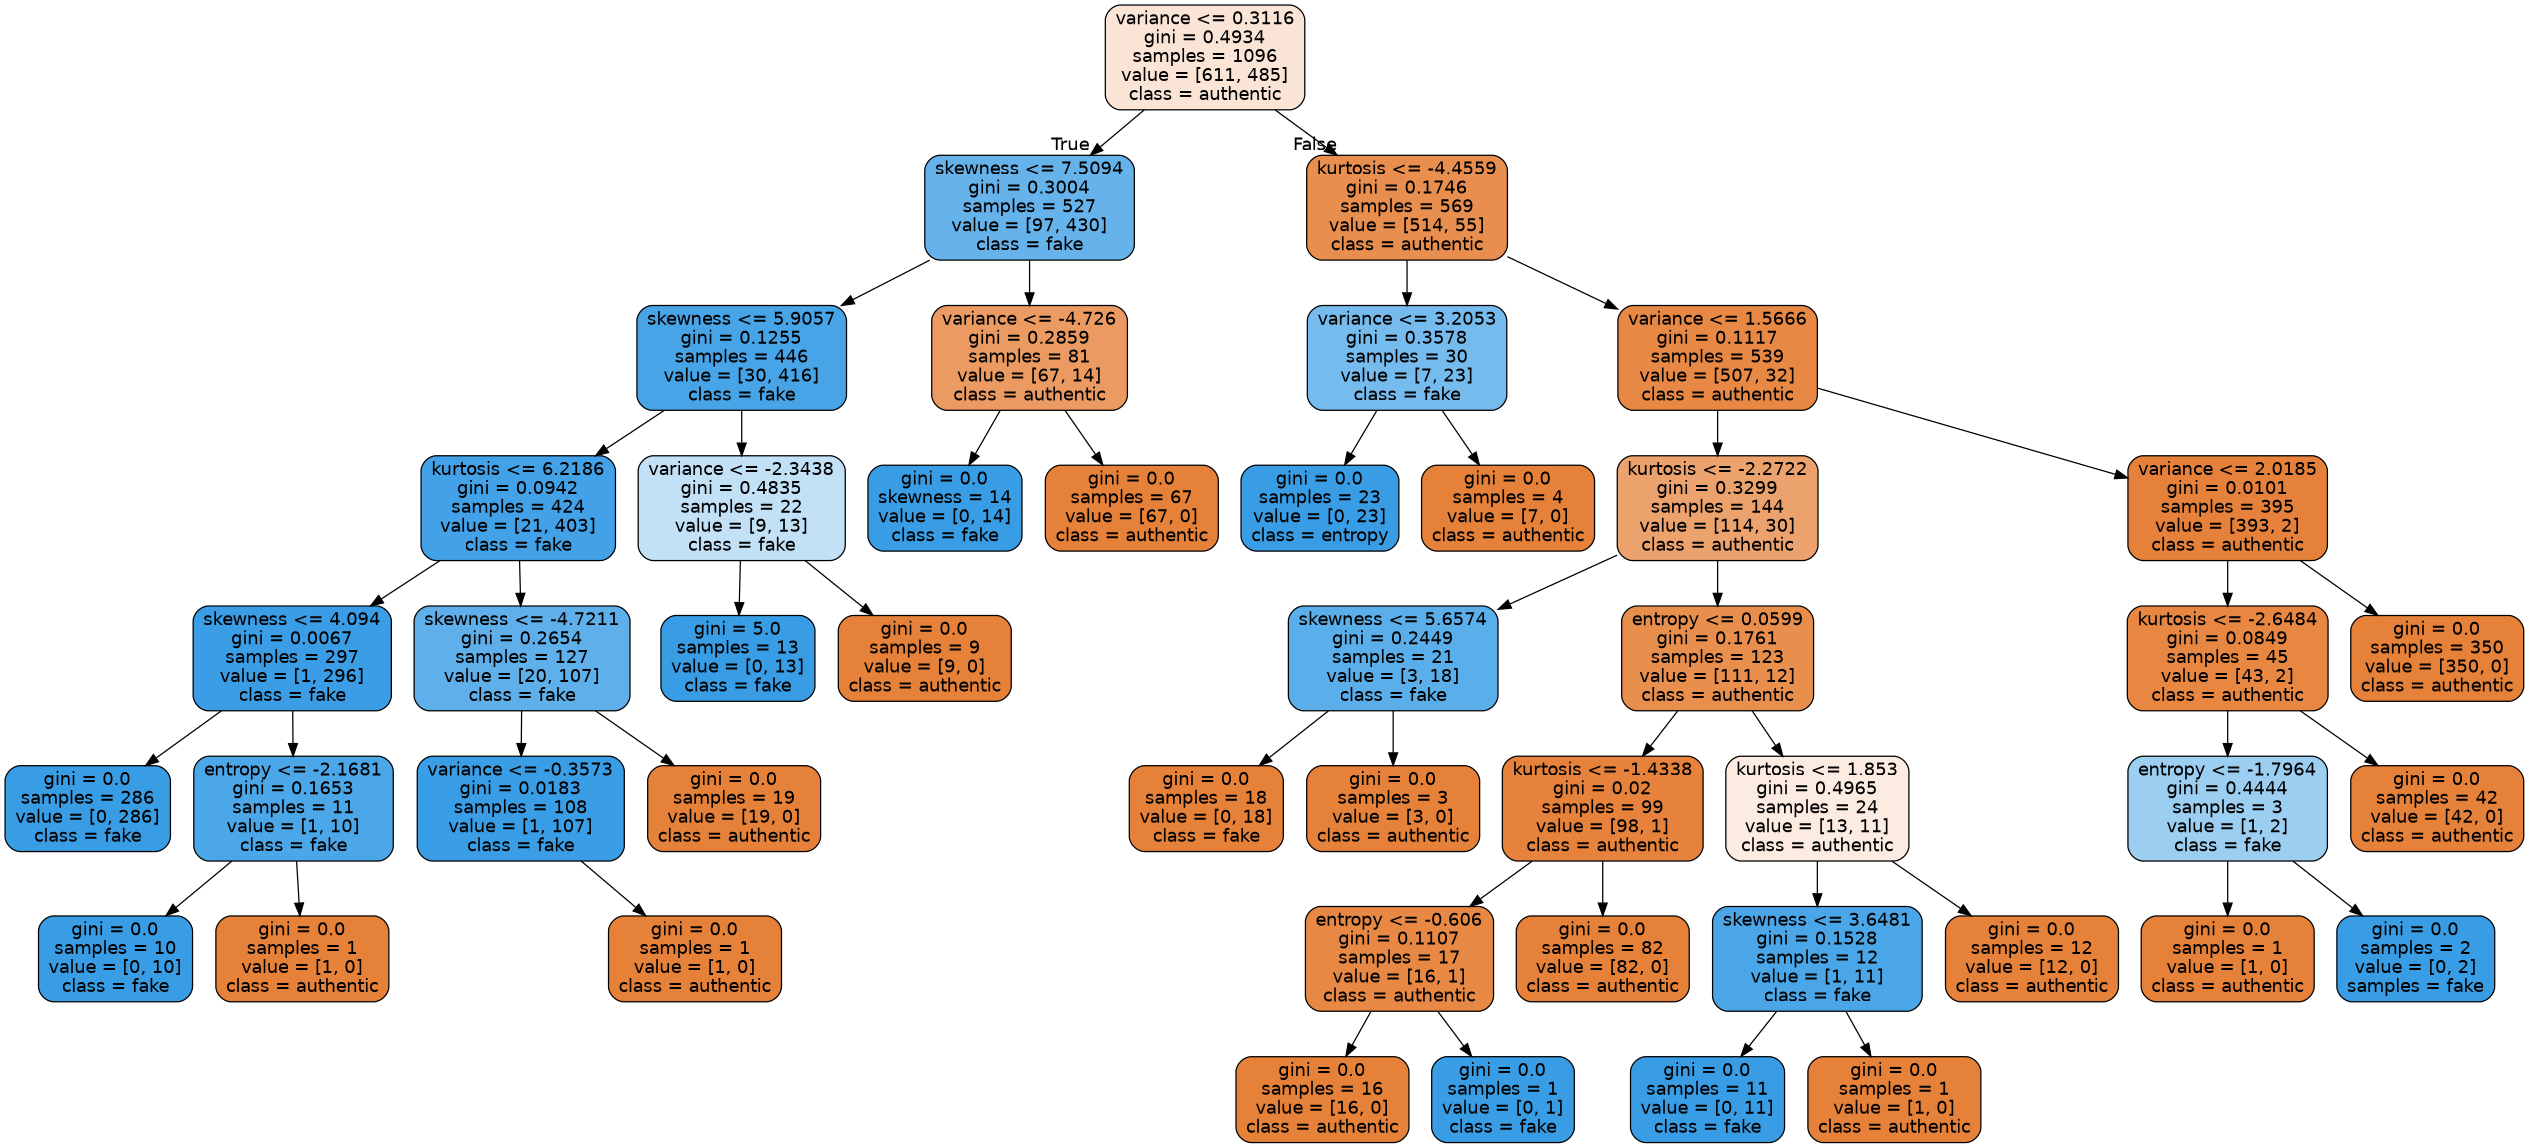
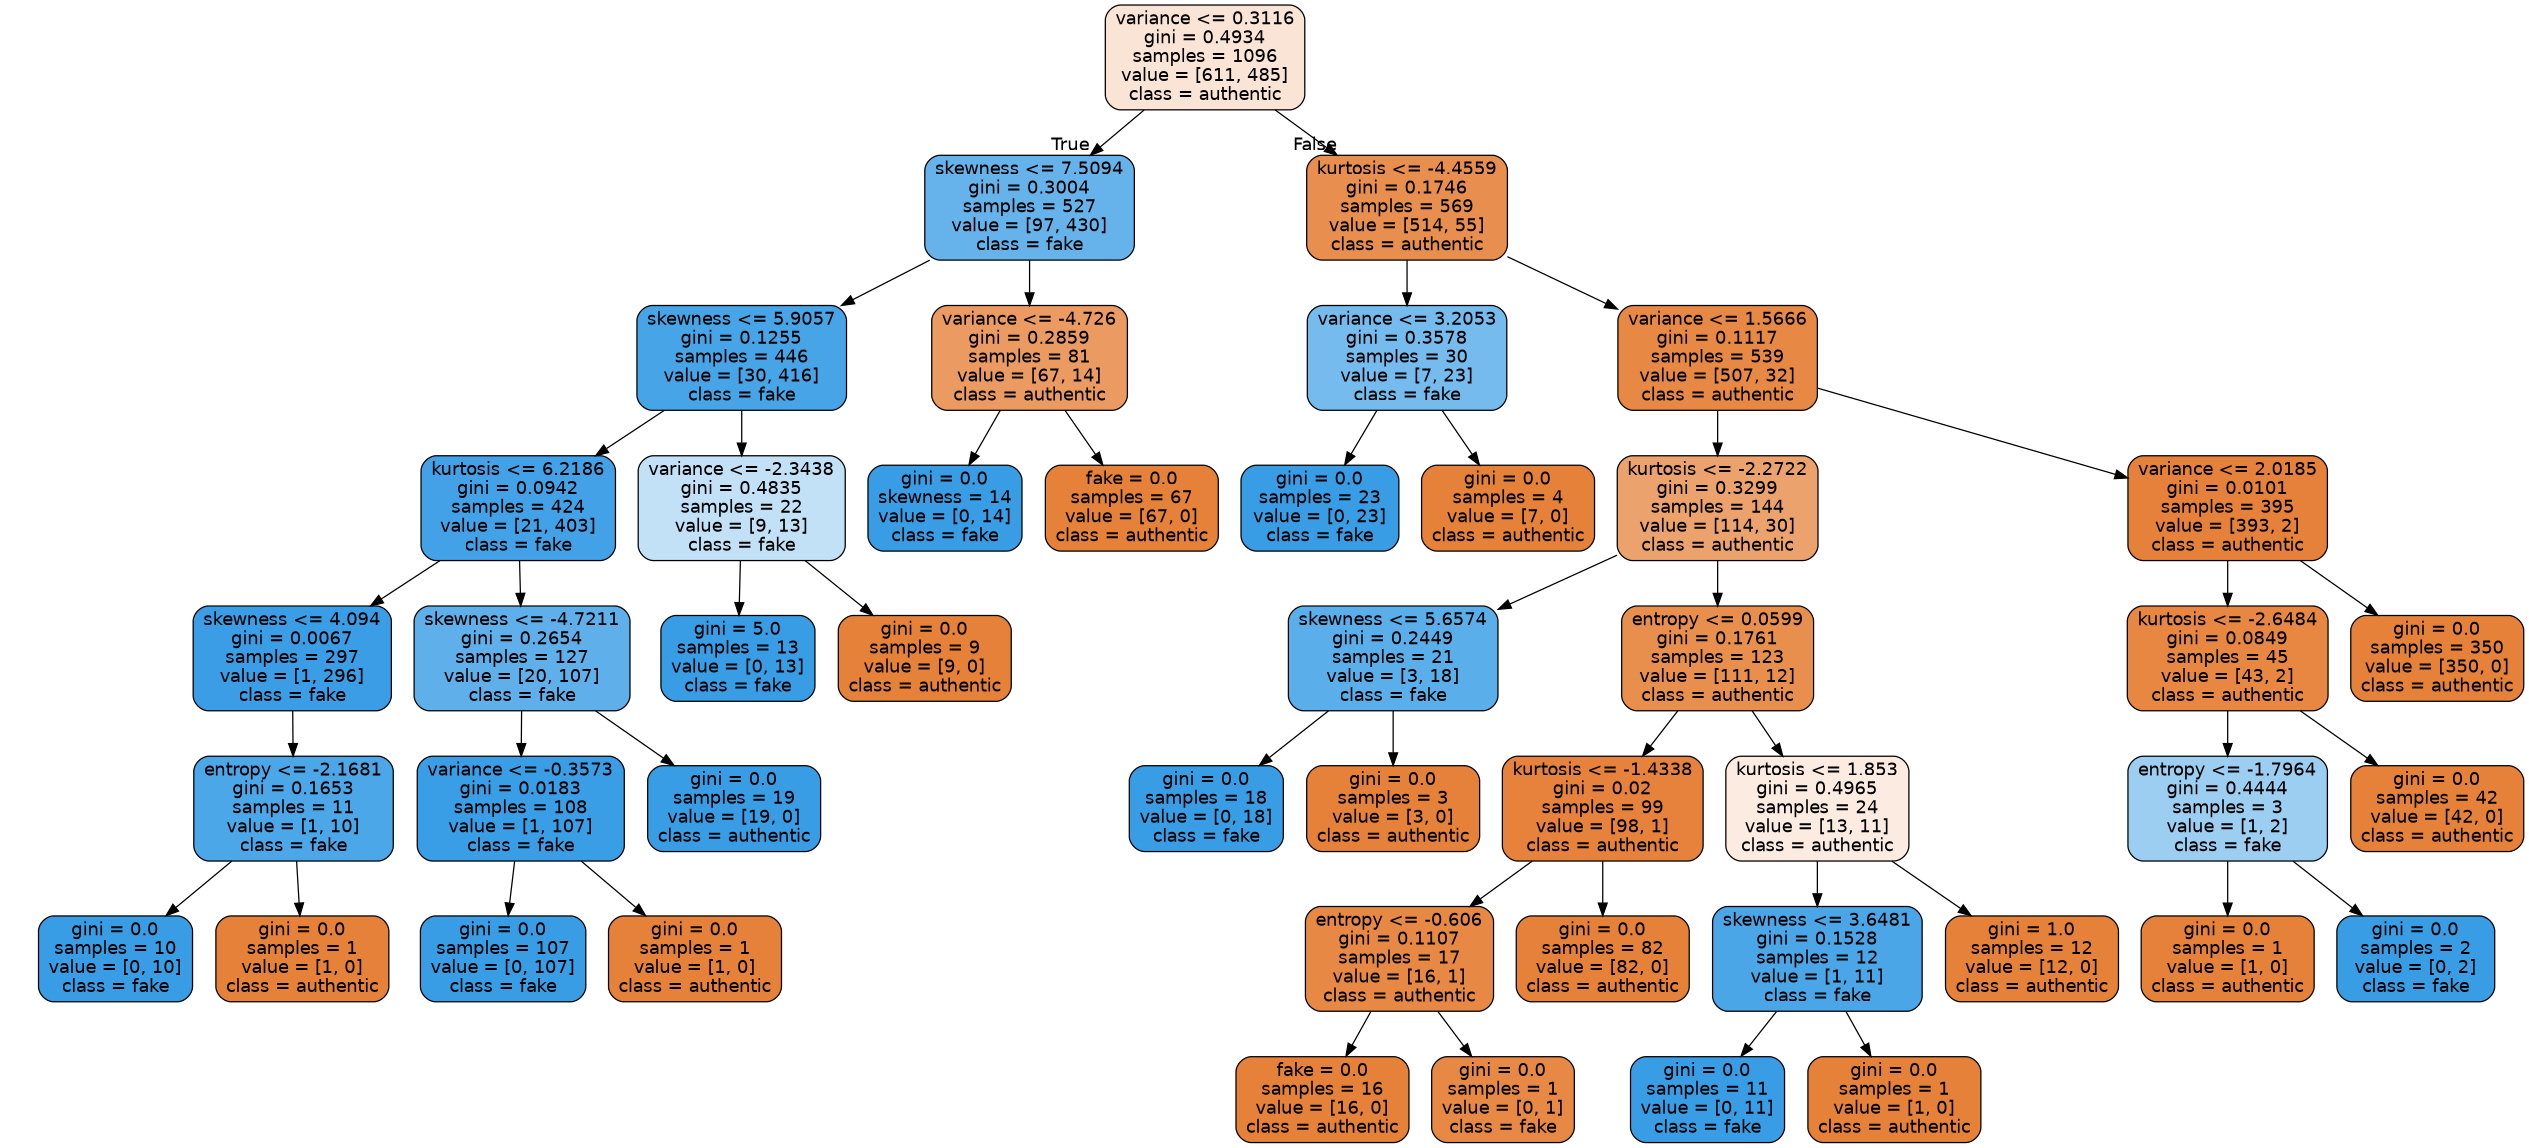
node "gini = 0.0 samples = 67 value = [67, 0] class = authentic": label "gini = 0.0 samples = 67 value = [67, 0] class = authentic" -> "fake = 0.0 samples = 67 value = [67, 0] class = authentic"
node "gini = 0.0 samples = 23 value = [0, 23] class = entropy": label "gini = 0.0 samples = 23 value = [0, 23] class = entropy" -> "gini = 0.0 samples = 23 value = [0, 23] class = fake"
node "gini = 0.0 samples = 286 value = [0, 286] class = fake": removed
node "gini = 0.0 samples = 19 value = [19, 0] class = authentic": fillcolor #e58139ff -> #399de5ff
node "gini = 0.0 samples = 18 value = [0, 18] class = fake": fillcolor #e58139ff -> #399de5ff
node "gini = 0.0 samples = 107 value = [0, 107] class = fake": added
node "gini = 0.0 samples = 12 value = [12, 0] class = authentic": label "gini = 0.0 samples = 12 value = [12, 0] class = authentic" -> "gini = 1.0 samples = 12 value = [12, 0] class = authentic"
node "gini = 0.0 samples = 2 value = [0, 2] samples = fake": label "gini = 0.0 samples = 2 value = [0, 2] samples = fake" -> "gini = 0.0 samples = 2 value = [0, 2] class = fake"
node "gini = 0.0 samples = 16 value = [16, 0] class = authentic": label "gini = 0.0 samples = 16 value = [16, 0] class = authentic" -> "fake = 0.0 samples = 16 value = [16, 0] class = authentic"
node "gini = 0.0 samples = 1 value = [0, 1] class = fake": fillcolor #399de5ff -> #e58139ef
